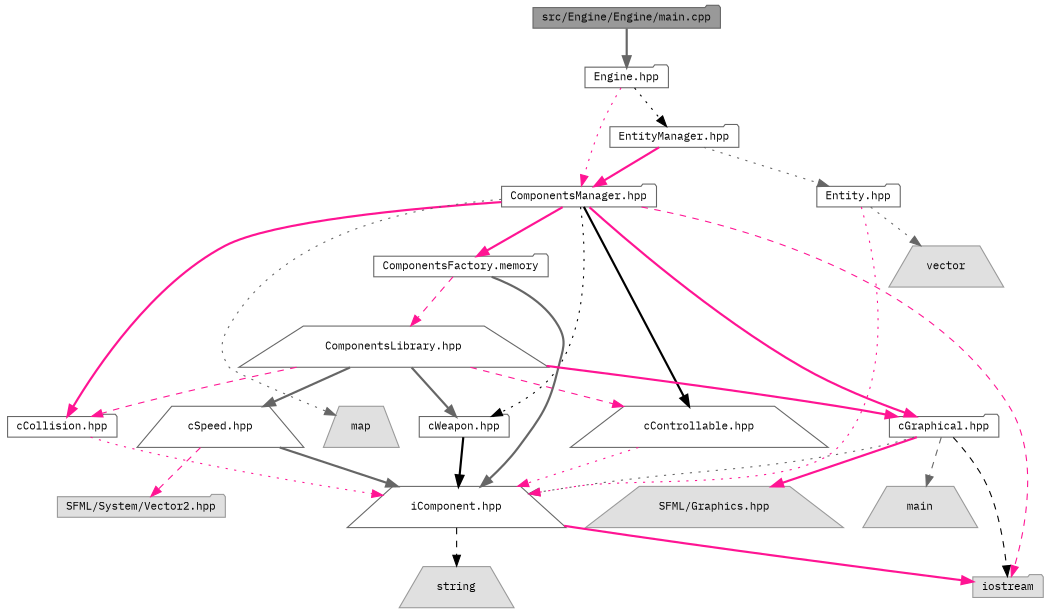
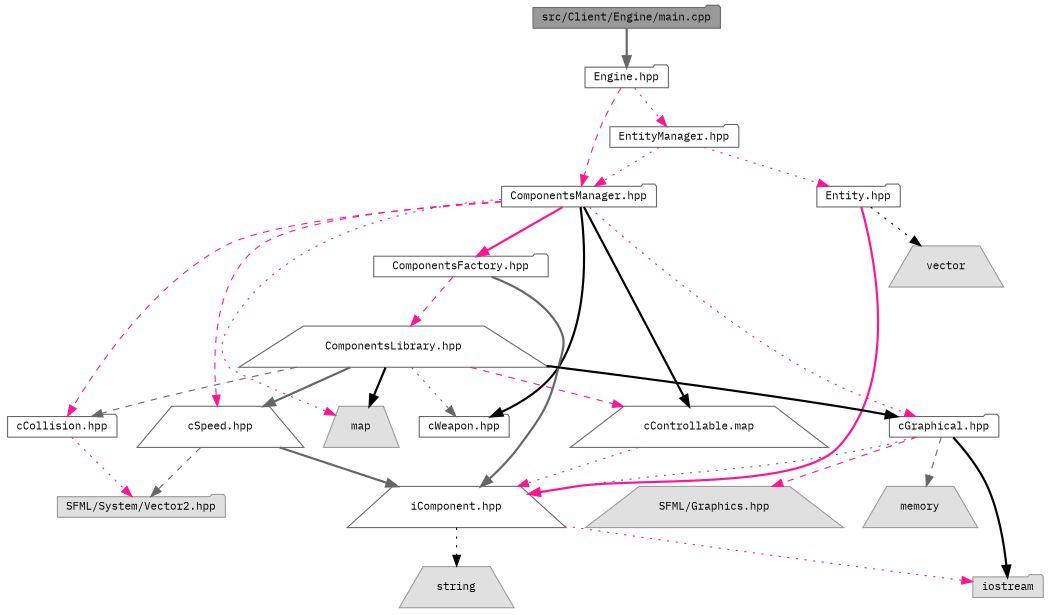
node "src/Engine/Engine/main.cpp": label "src/Engine/Engine/main.cpp" -> "src/Client/Engine/main.cpp"
edge "Engine.hpp" -> "EntityManager.hpp": color black -> deeppink
edge "Engine.hpp" -> "ComponentsManager.hpp": style dotted -> dashed
edge "EntityManager.hpp" -> "ComponentsManager.hpp": style bold -> dotted
edge "EntityManager.hpp" -> "Entity.hpp": color gray40 -> deeppink
edge "Entity.hpp" -> "vector": color gray40 -> black
edge "ComponentsManager.hpp" -> "cCollision.hpp": style bold -> dashed
node "ComponentsFactory.memory": label "ComponentsFactory.memory" -> "ComponentsFactory.hpp"
edge "ComponentsManager.hpp" -> "map": color gray40 -> deeppink
edge "ComponentsManager.hpp" -> "iostream": now "ComponentsManager.hpp" -> "cSpeed.hpp"
edge "ComponentsManager.hpp" -> "cWeapon.hpp": style dotted -> bold
edge "ComponentsManager.hpp" -> "cGraphical.hpp": style bold -> dotted
edge "ComponentsLibrary.hpp" -> "map": added
edge "ComponentsLibrary.hpp" -> "cWeapon.hpp": style bold -> dotted
edge "ComponentsLibrary.hpp" -> "cGraphical.hpp": color deeppink -> black
edge "ComponentsLibrary.hpp" -> "cCollision.hpp": color deeppink -> gray40
node "cControllable.hpp": label "cControllable.hpp" -> "cControllable.map"
edge "Entity.hpp" -> "iComponent.hpp": style dotted -> bold
edge "cWeapon.hpp" -> "iComponent.hpp": removed
edge "cGraphical.hpp" -> "SFML/Graphics.hpp": style bold -> dashed
edge "cSpeed.hpp" -> "SFML/System/Vector2.hpp": color deeppink -> gray40
edge "cCollision.hpp" -> "iComponent.hpp": now "cCollision.hpp" -> "SFML/System/Vector2.hpp"
edge "cGraphical.hpp" -> "iostream": style dashed -> bold
node "main": label "main" -> "memory"
edge "iComponent.hpp" -> "string": style dashed -> dotted
edge "iComponent.hpp" -> "iostream": style bold -> dotted
